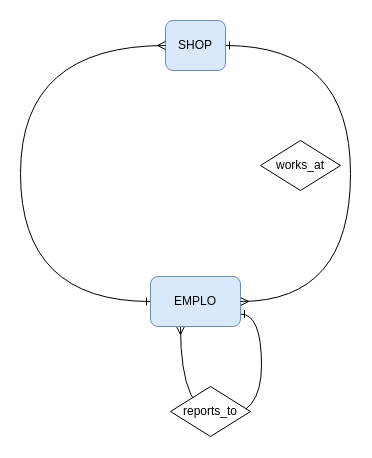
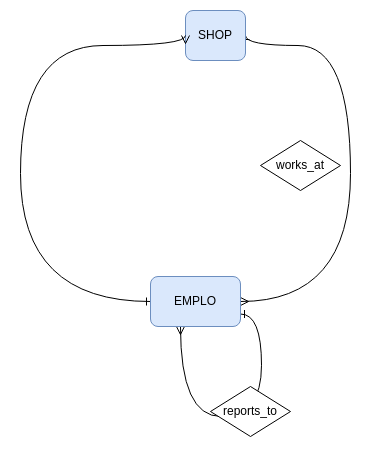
node "SHOP": moved (196, 46) -> (216, 36)
node "reports_to": moved (211, 412) -> (251, 412)
